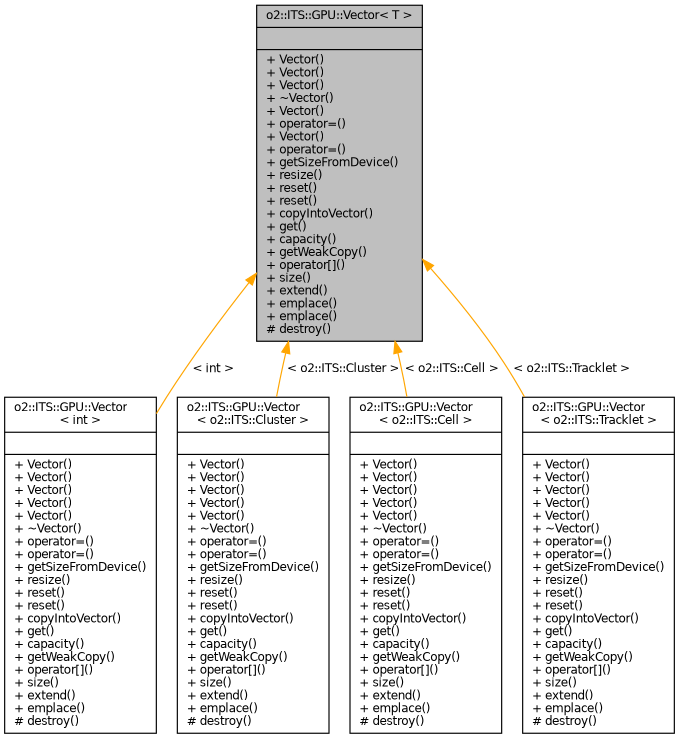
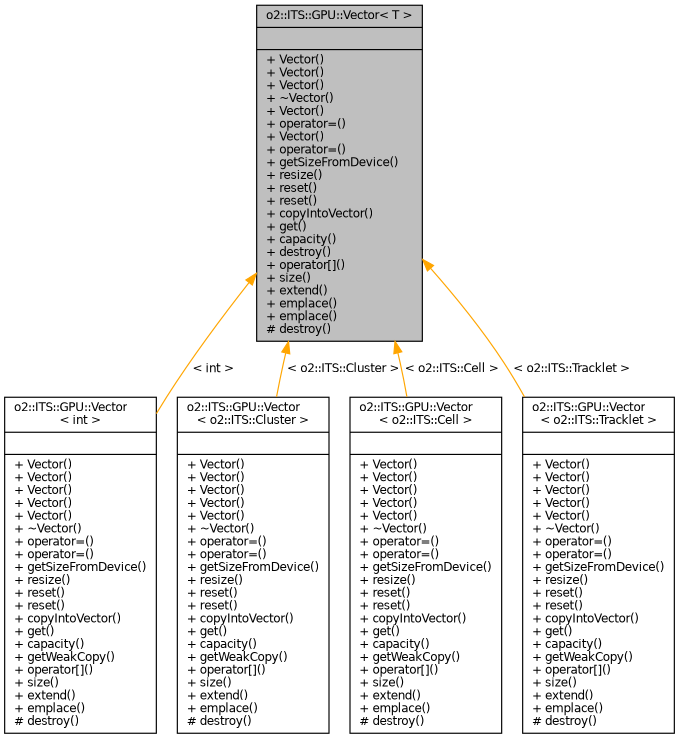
node "o2::ITS::GPU::Vector< T >": text "+ getWeakCopy()" -> "+ destroy()"
